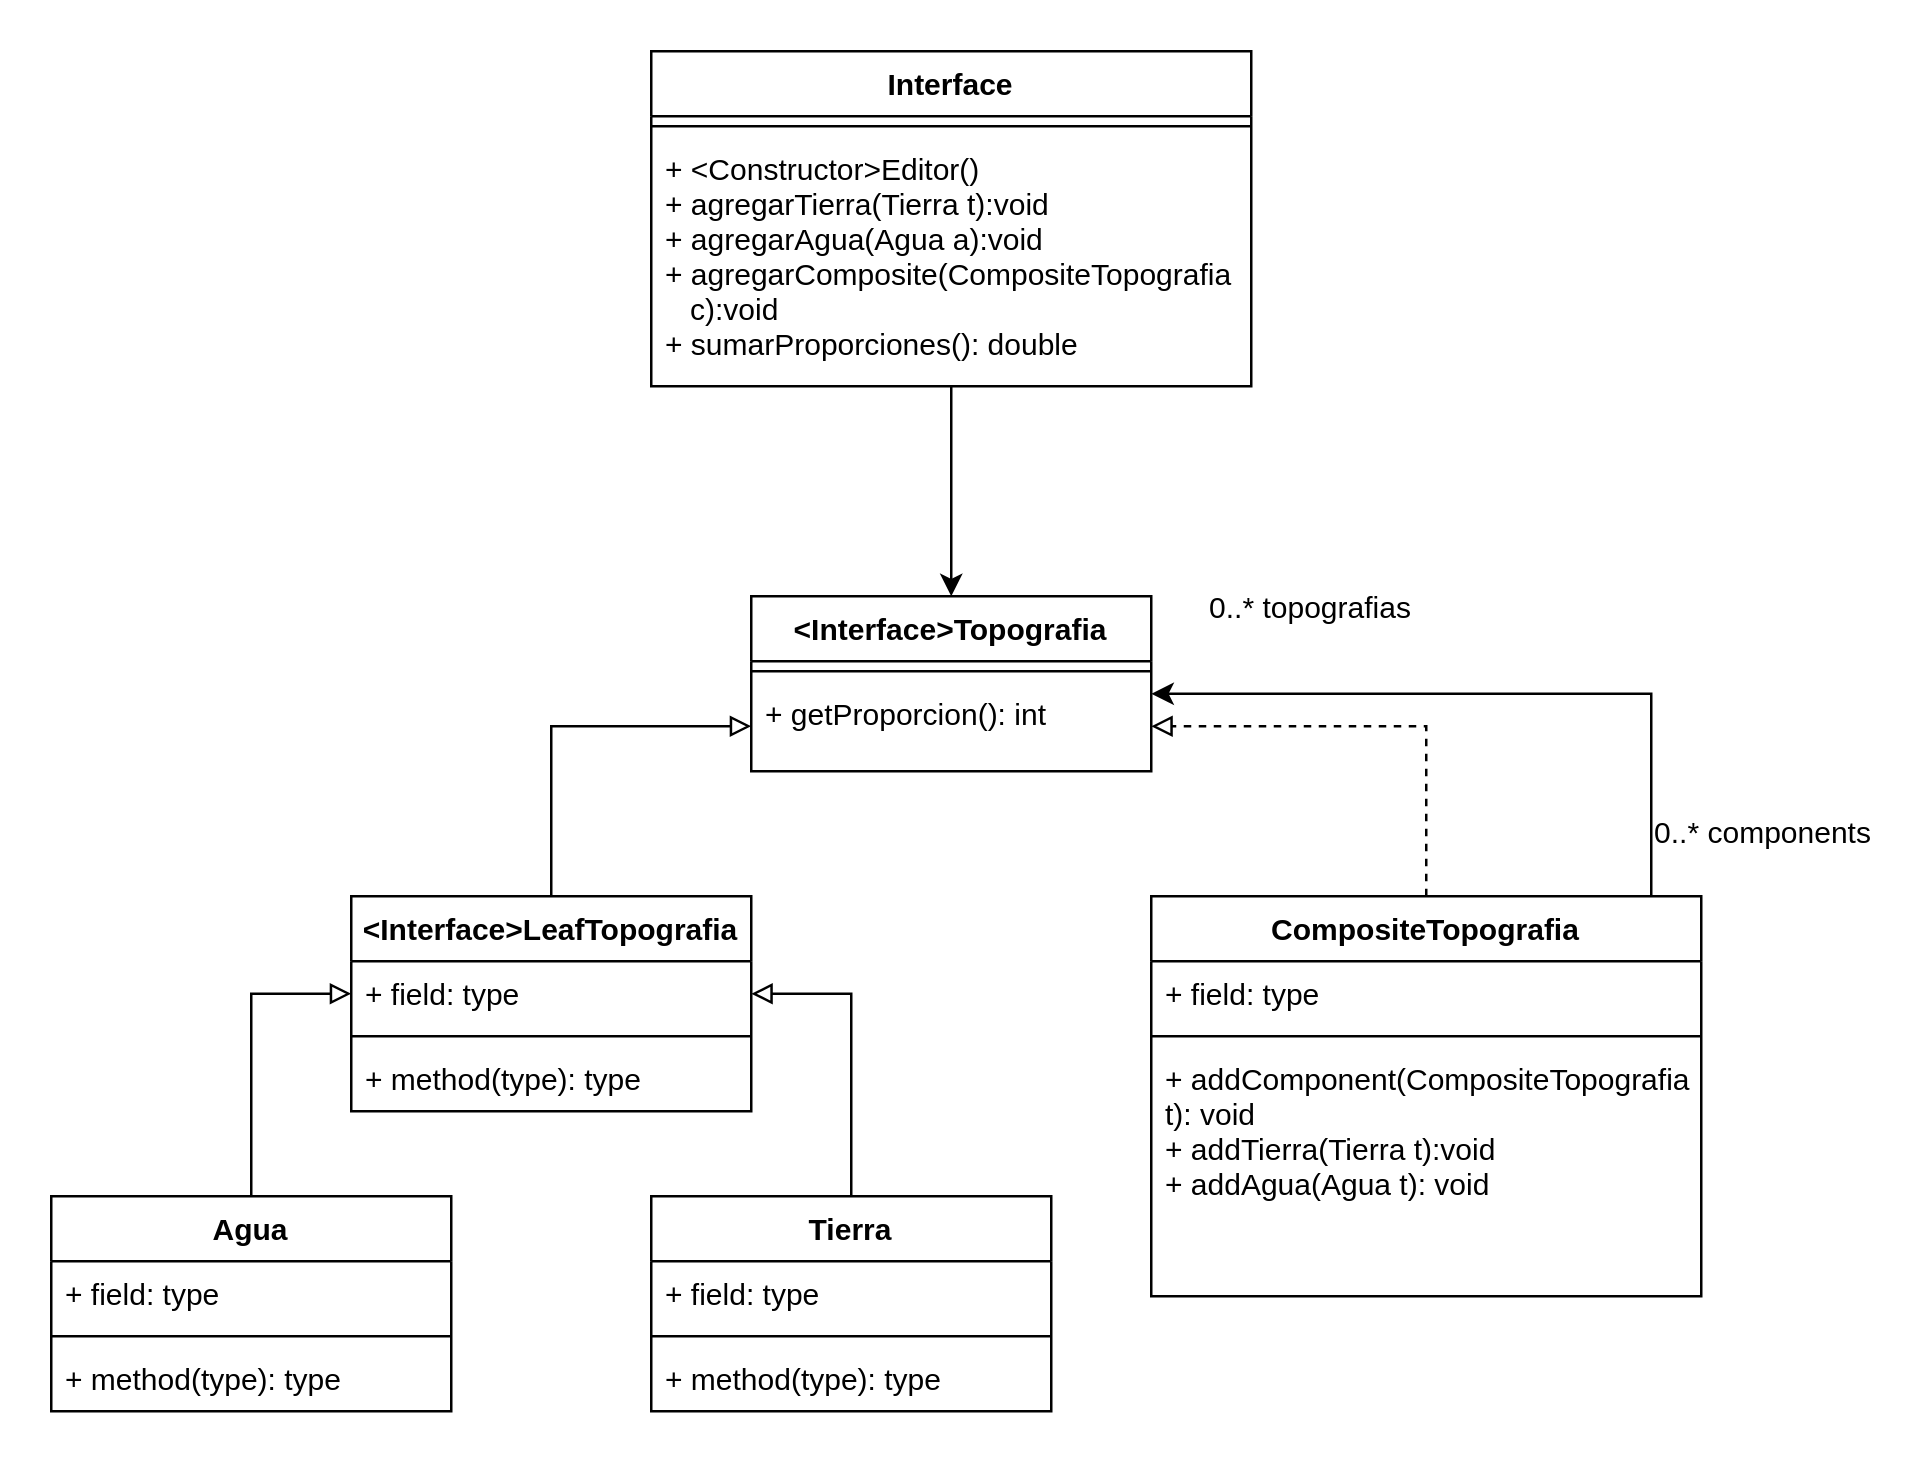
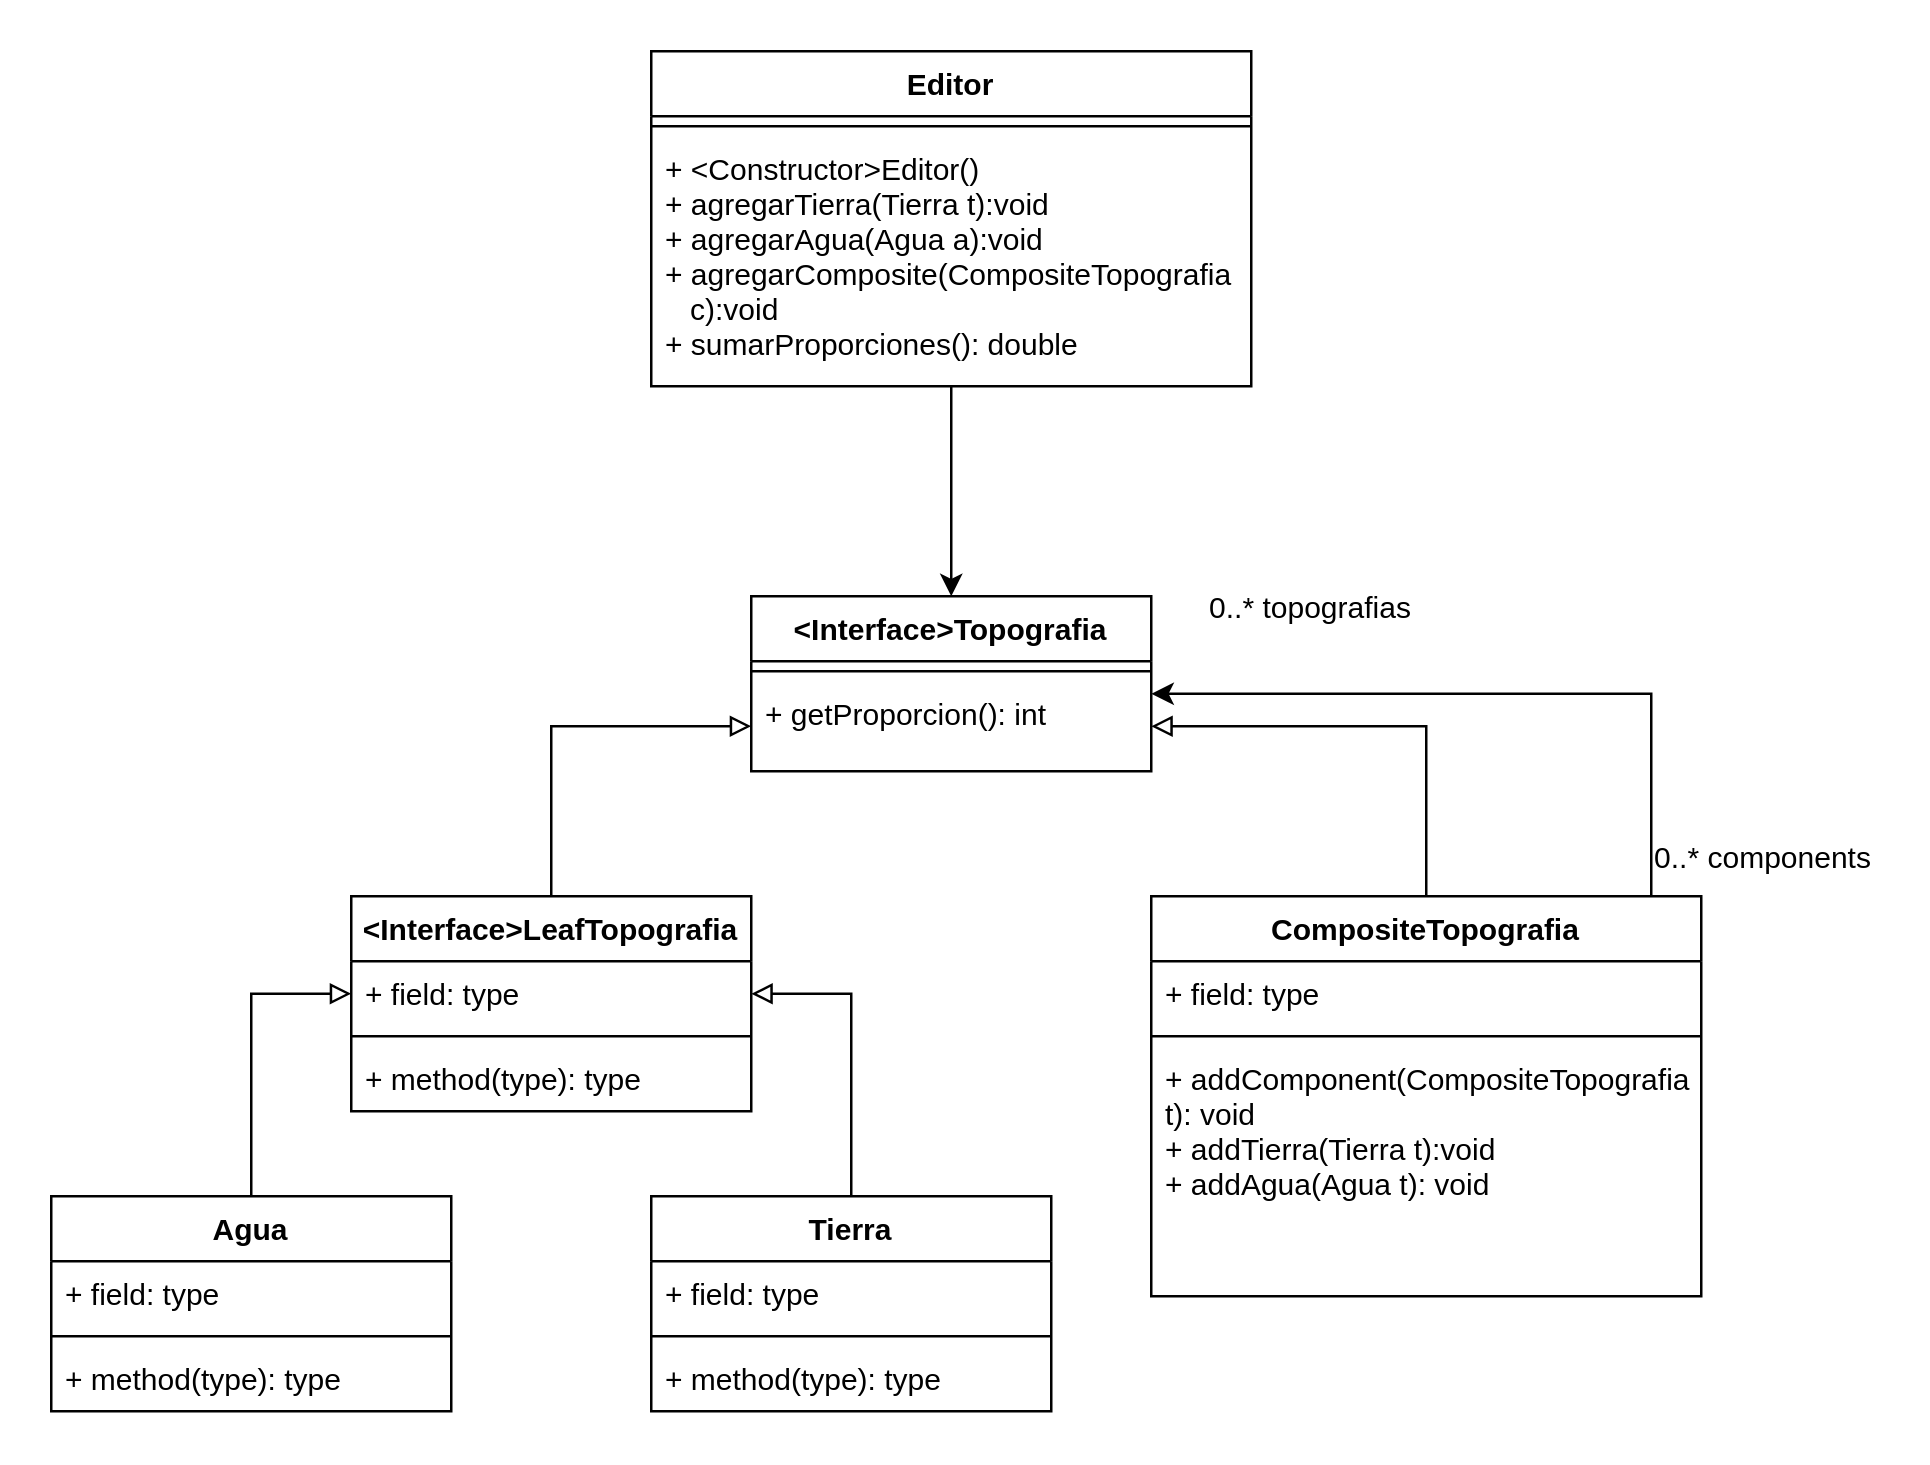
node "Interface": label "Interface" -> "Editor"
edge "CompositeTopografia" -> "+ getProporcion(): int": style dashed -> solid
node "0..* components": moved (1764, 834) -> (1764, 859)
